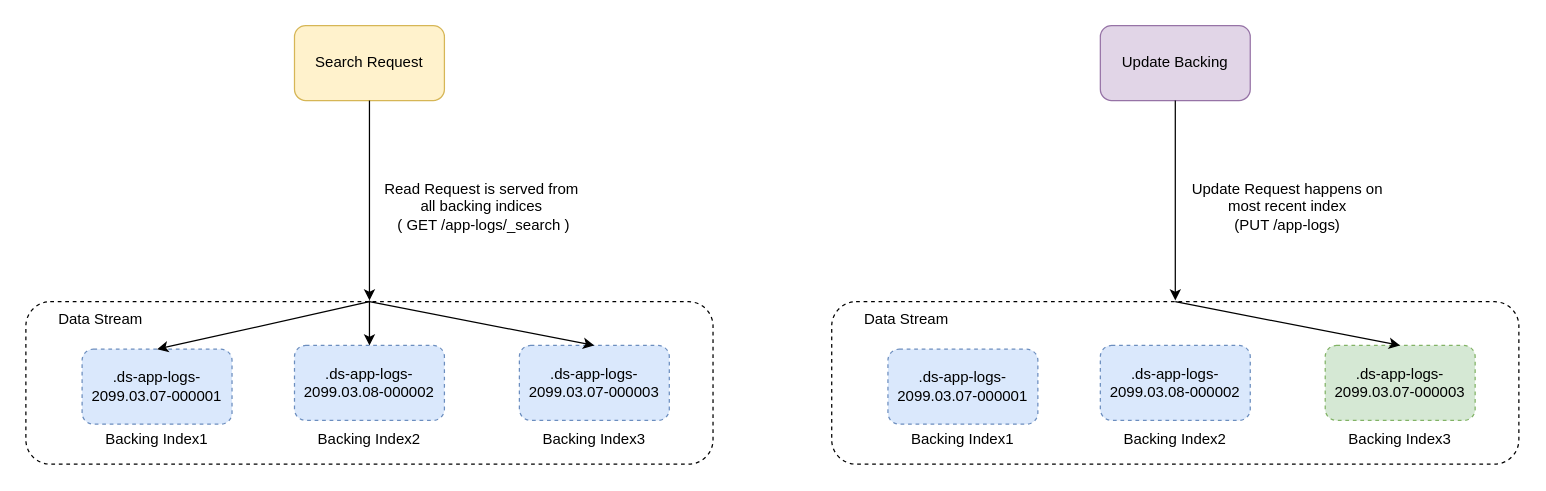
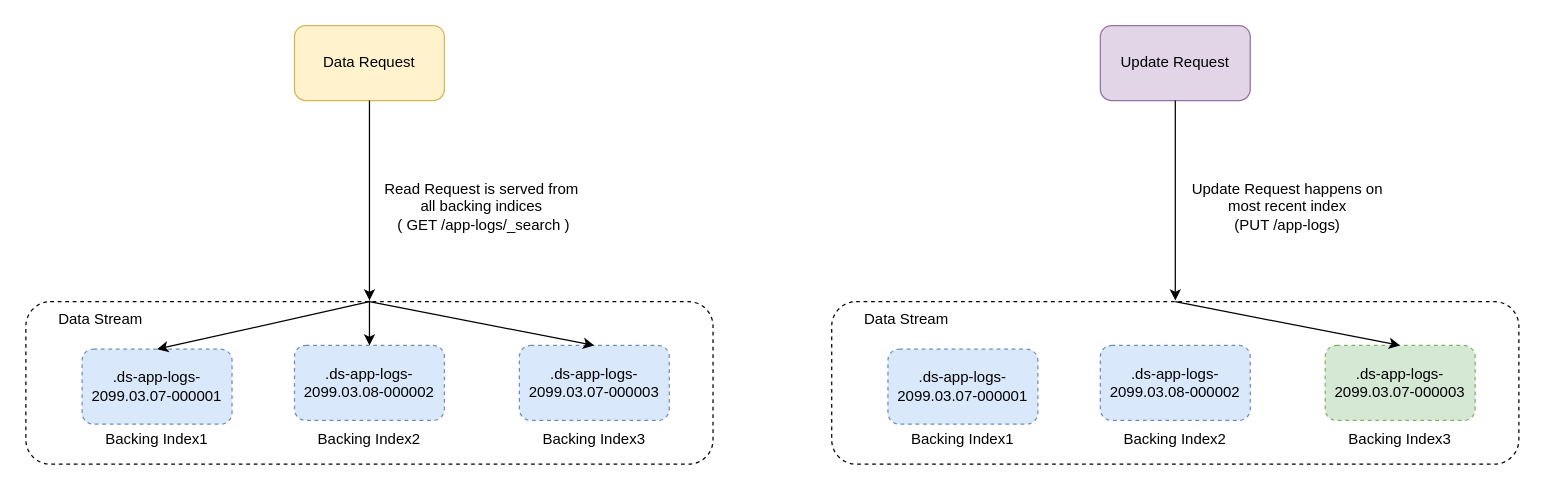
node "Search Request": label "Search Request" -> "Data Request"
node "Update Backing": label "Update Backing" -> "Update Request"
